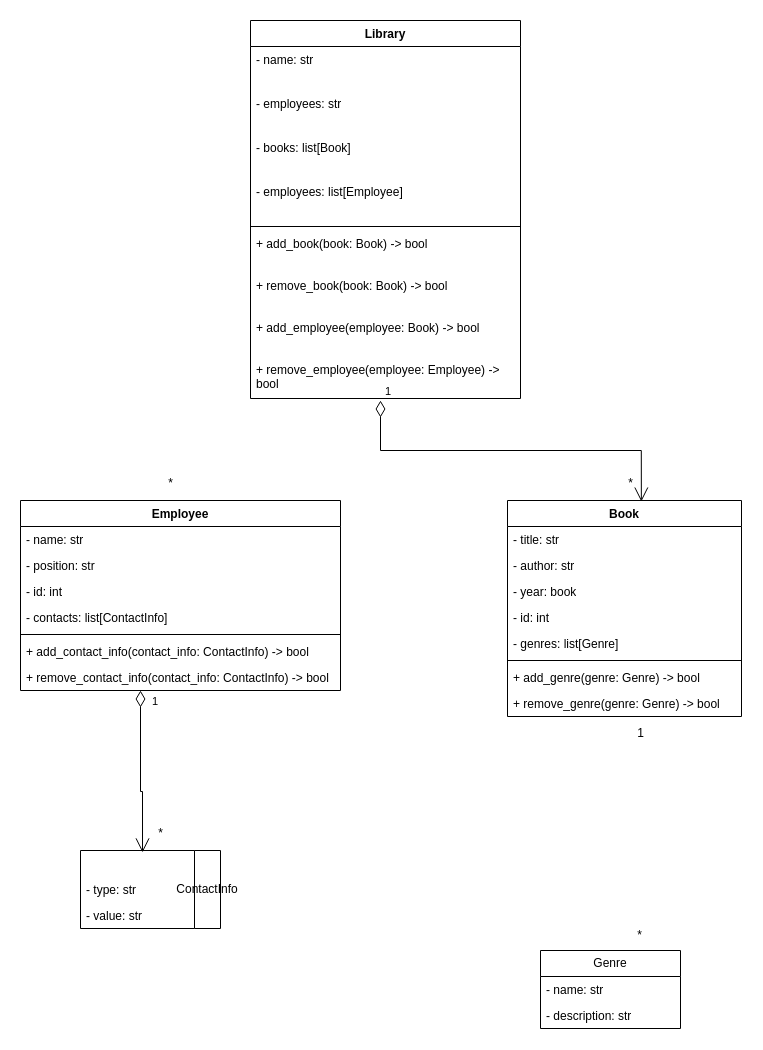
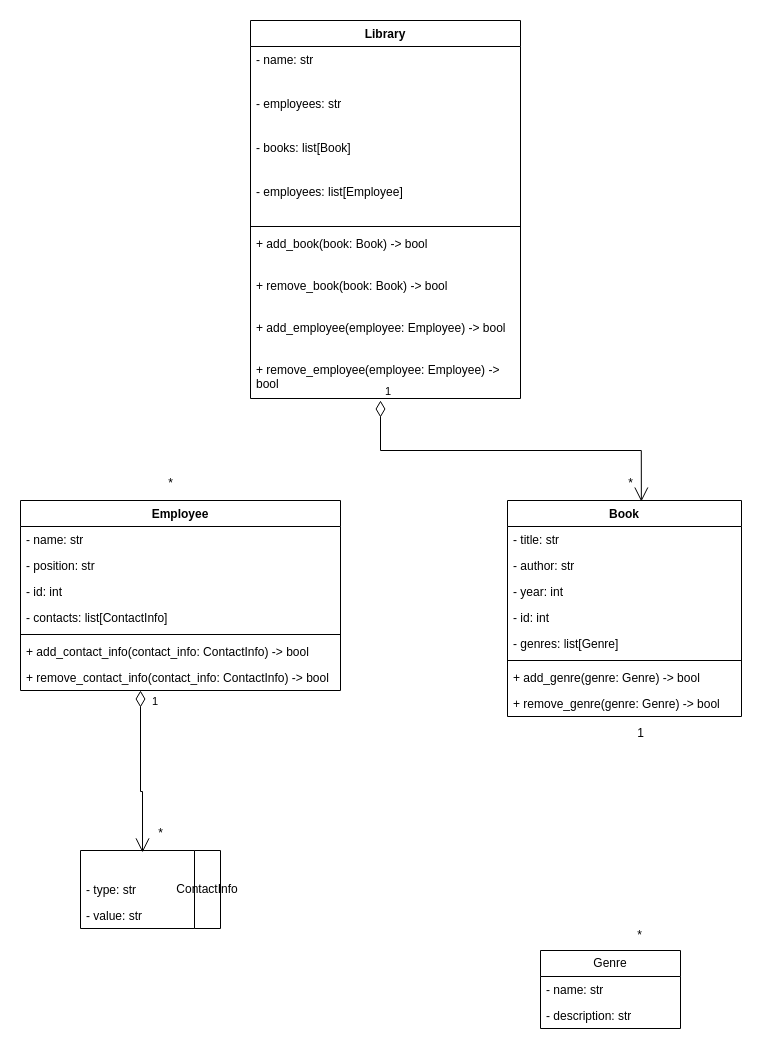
node "+ add_employee(employee: Book) -> bool": label "+ add_employee(employee: Book) -> bool" -> "+ add_employee(employee: Employee) -> bool"
node "- year: book": label "- year: book" -> "- year: int"
